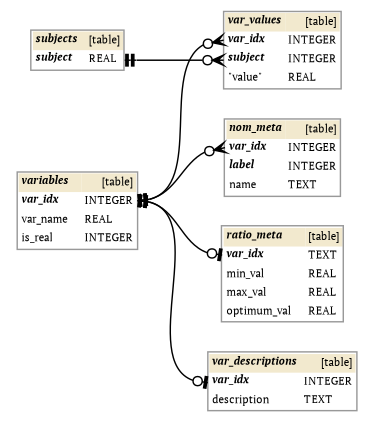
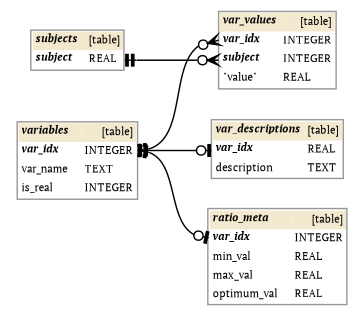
node "nom_meta": removed
node "variables": text "REAL" -> "TEXT"
node "ratio_meta": text "TEXT" -> "INTEGER"
node "var_descriptions": text "INTEGER" -> "REAL"
